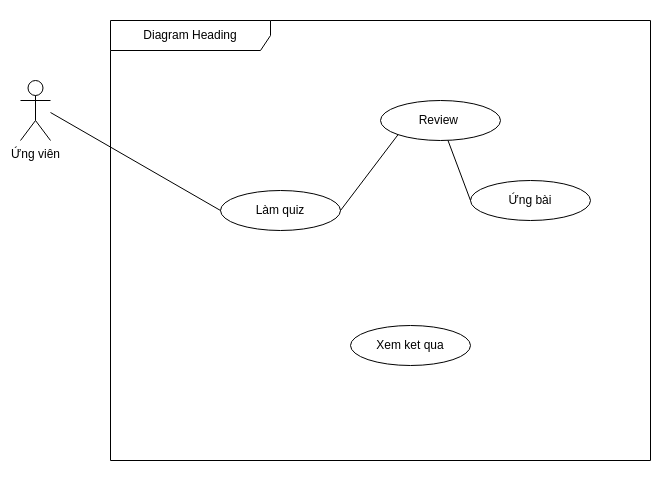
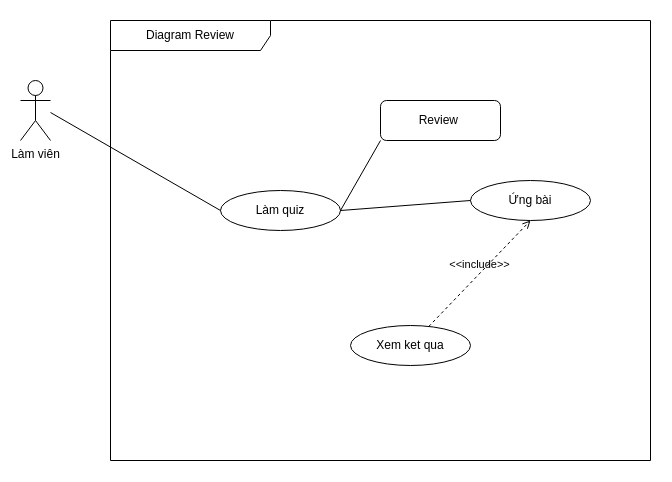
node "Diagram Heading": label "Diagram Heading" -> "Diagram Review"
node "Review": shape ellipse -> rounded rectangle
node "Ứng viên": label "Ứng viên" -> "Làm viên"
edge "Review" -- "Ứng bài": now "Làm quiz" -- "Ứng bài"
edge "Xem ket qua" -> "Ứng bài": added, label "<<include>>"
